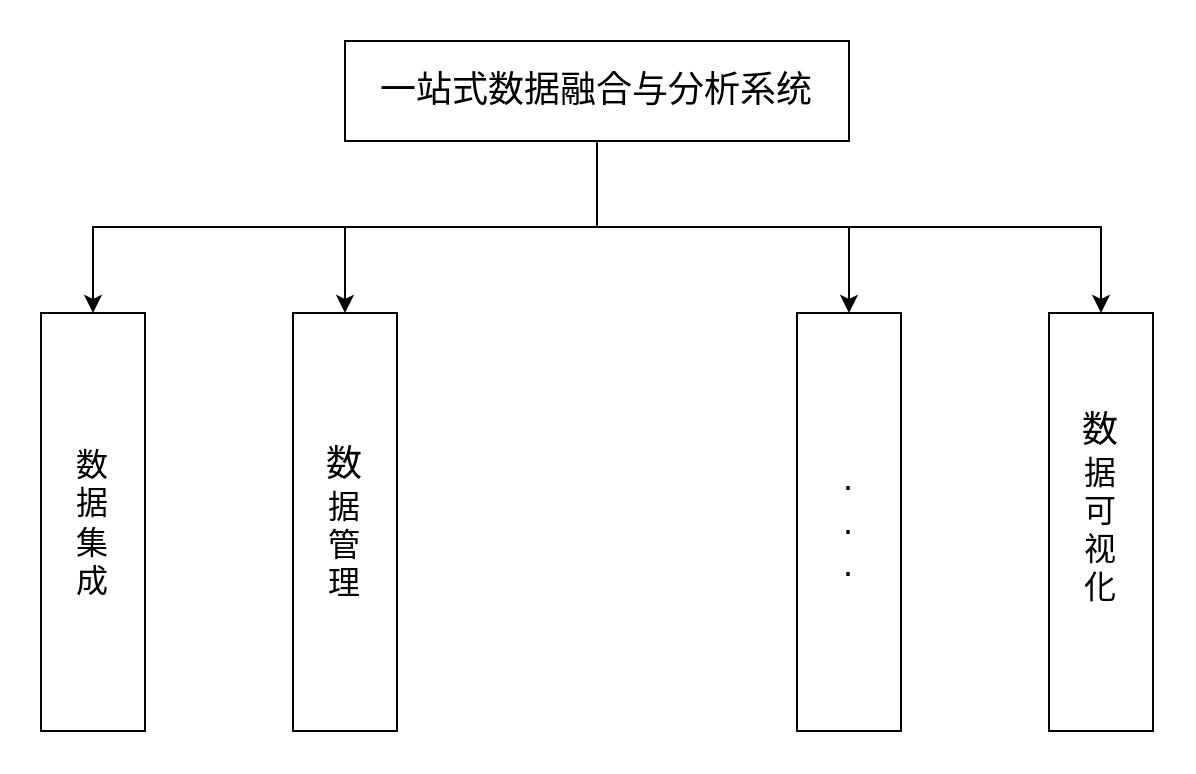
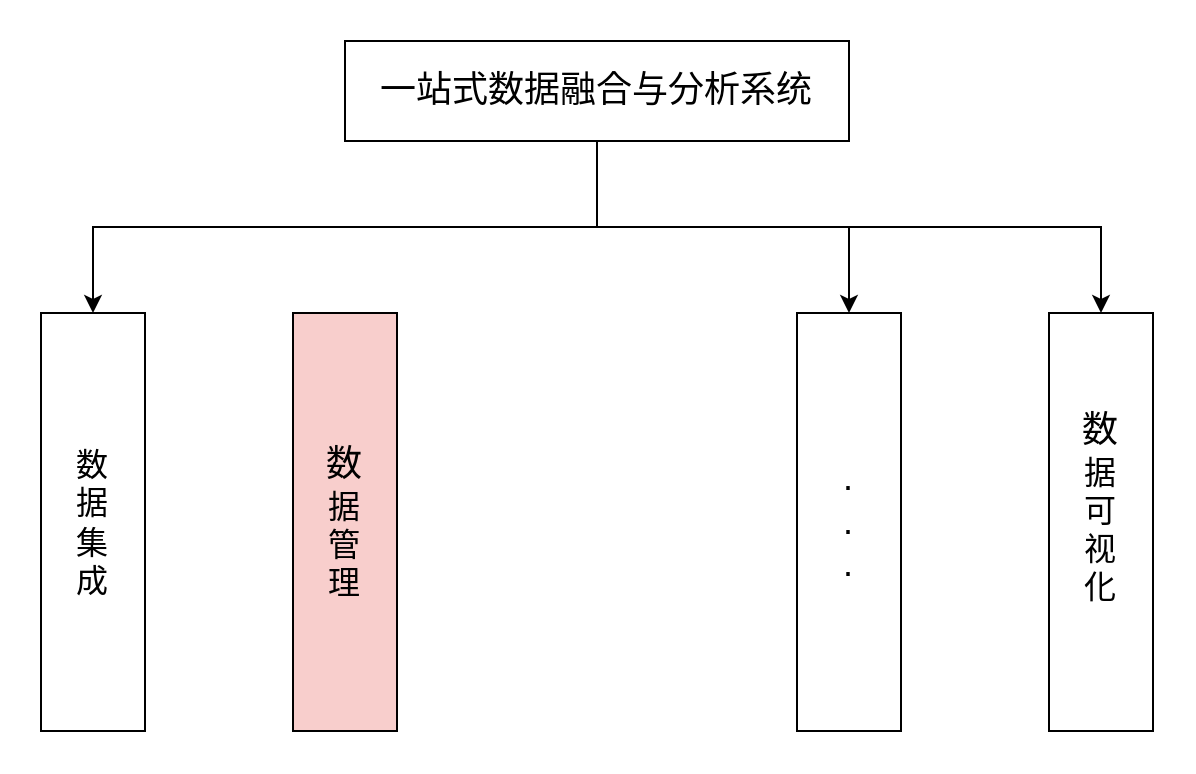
edge "一站式数据融合与分析系统" -> "数据管理": removed
node "数据管理": fillcolor #ffffff -> #f8cecc
